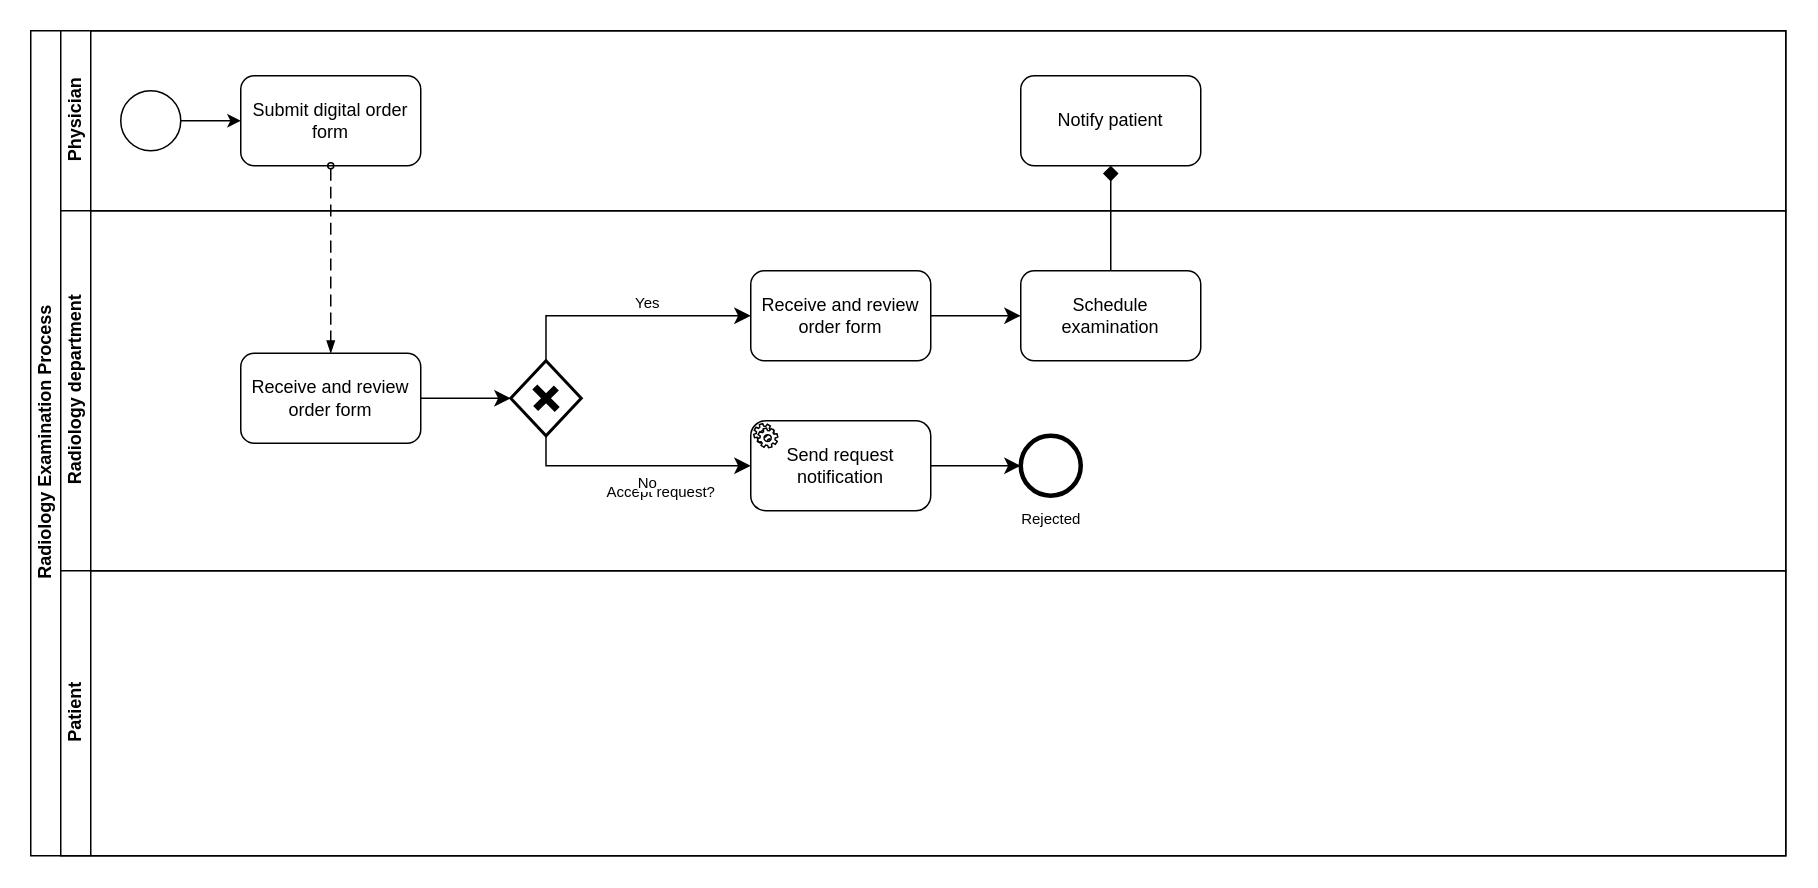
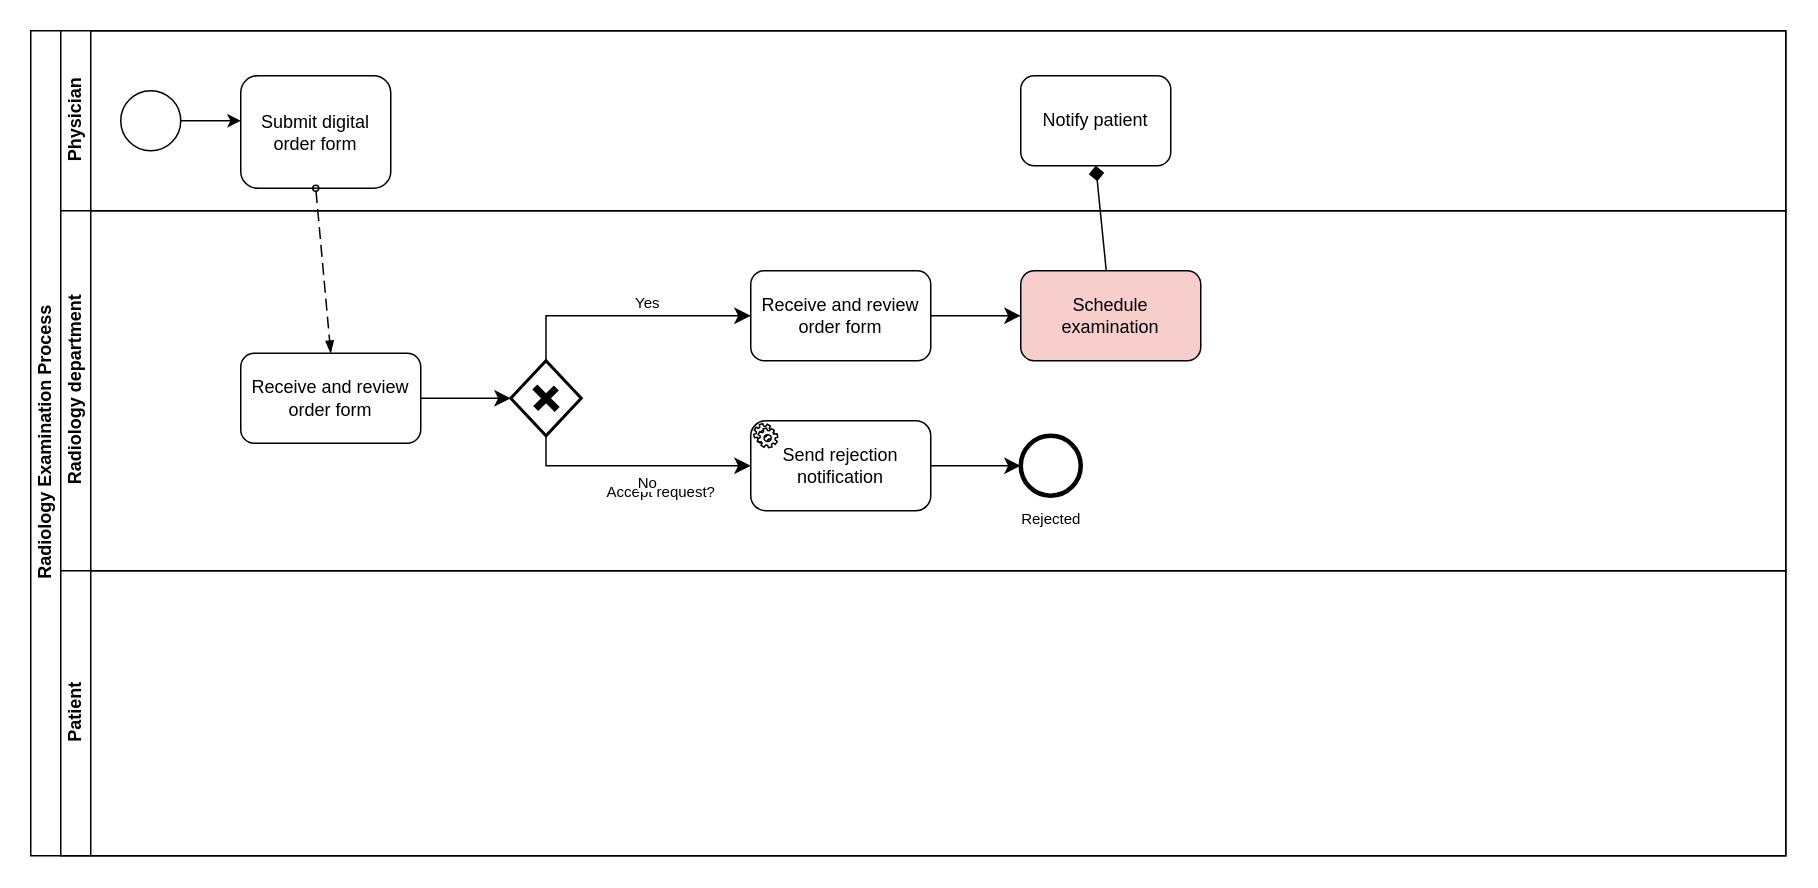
node "Submit digital order form": size 180x90 -> 150x113
node "Notify patient": size 180x90 -> 150x90
node "Schedule examination": fillcolor #ffffff -> #f8cecc
node "Send request notification": label "Send request notification" -> "Send rejection notification"
